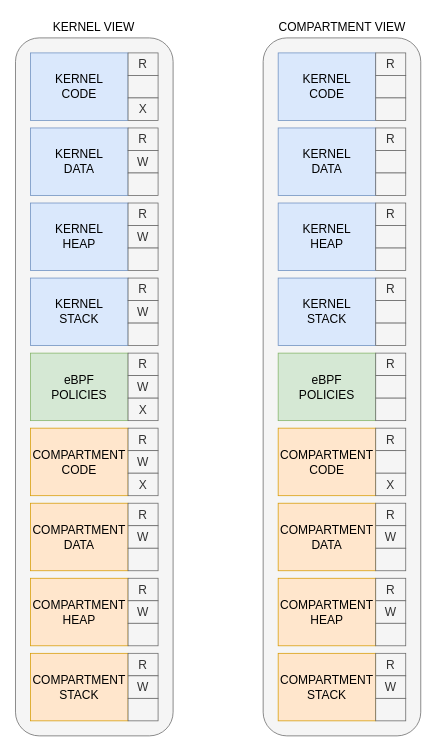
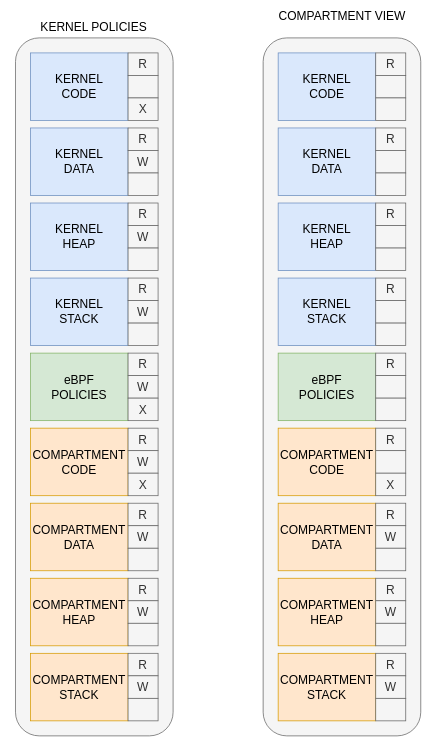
node "KERNEL VIEW": label "KERNEL VIEW" -> "KERNEL POLICIES"
node "COMPARTMENT VIEW": moved (342, 27) -> (342, 15)
